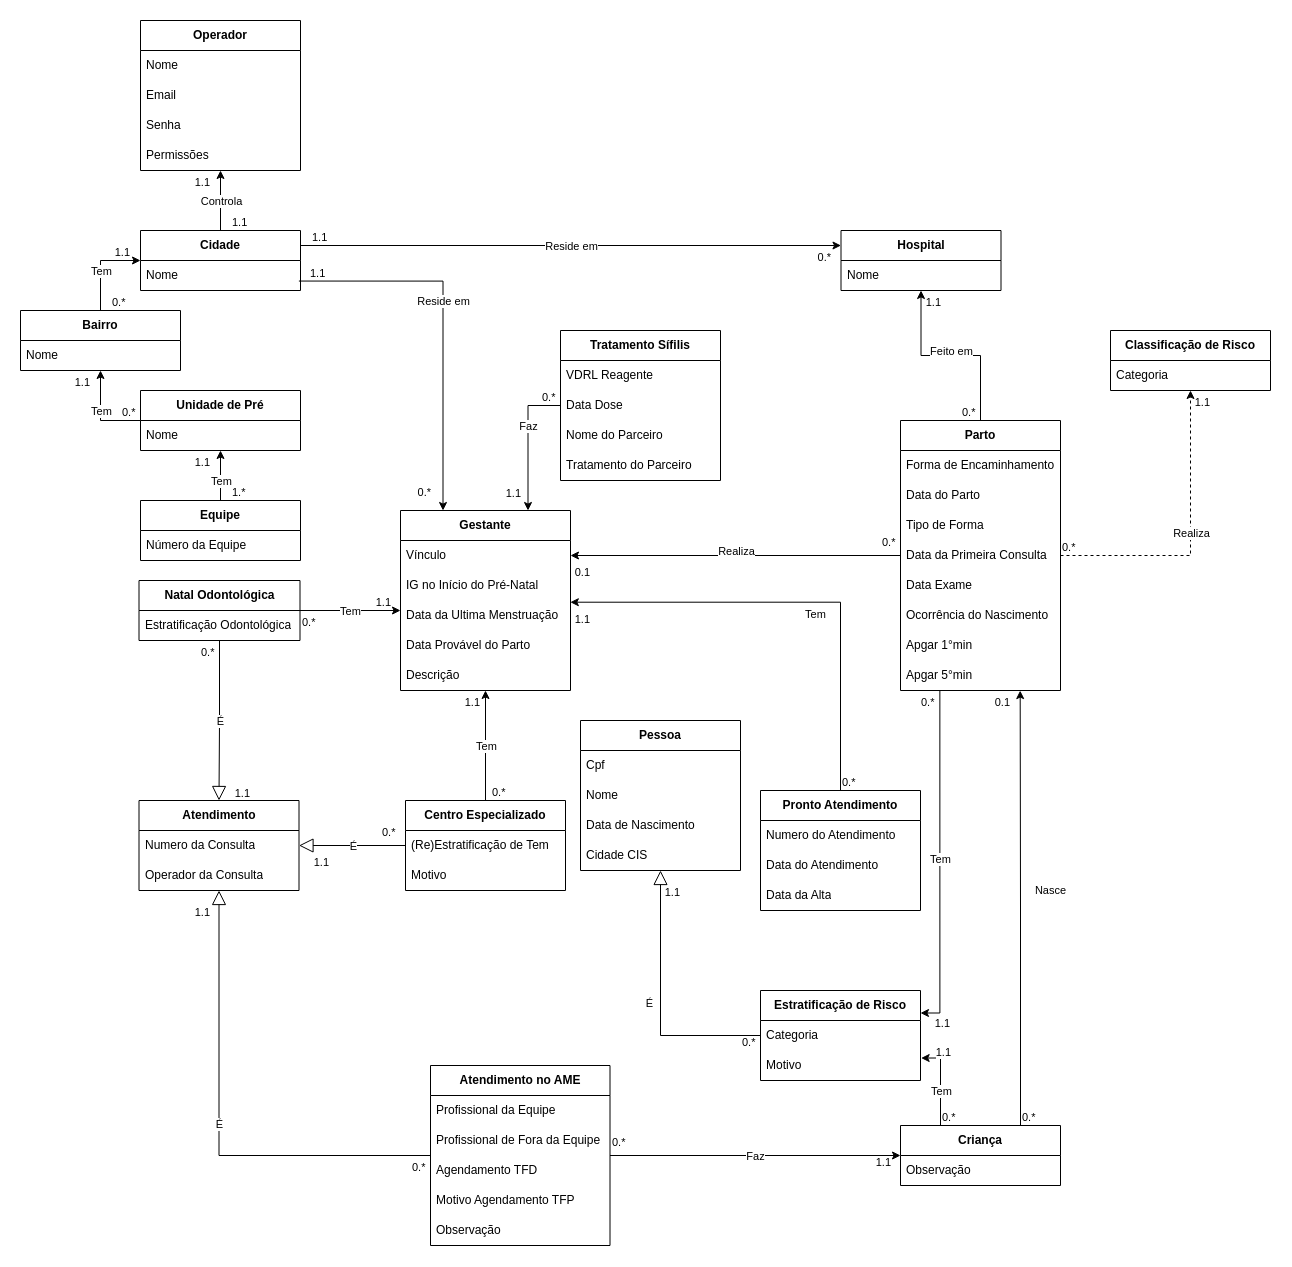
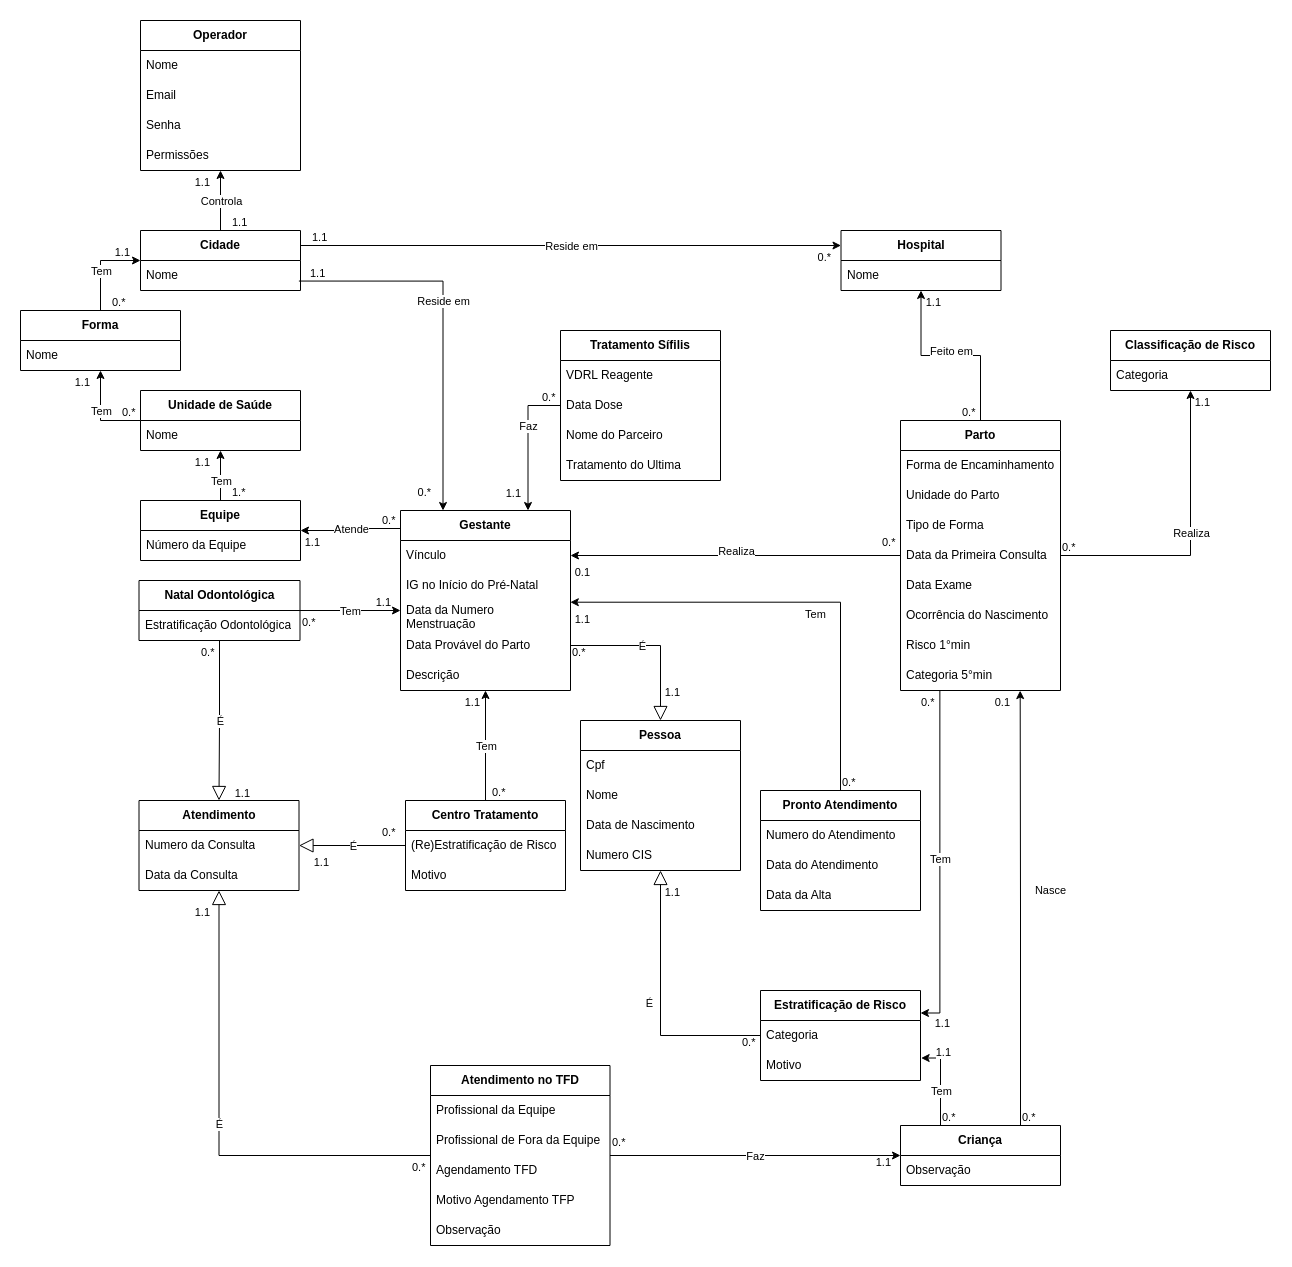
node "Bairro": label "Bairro" -> "Forma"
node "Unidade de Pré": label "Unidade de Pré" -> "Unidade de Saúde"
node "Tratamento do Parceiro": label "Tratamento do Parceiro" -> "Tratamento do Ultima"
node "Data do Parto": label "Data do Parto" -> "Unidade do Parto"
edge "Gestante" -> "Equipe": added, labels "0.*", "Atende", "1.1"
edge "Data da Primeira Consulta" -> "Classificação de Risco": style dashed -> solid
node "Data da Ultima Menstruação": label "Data da Ultima Menstruação" -> "Data da Numero Menstruação"
edge "Data Provável do Parto" -> "Pessoa": added, labels "0.*", "É", "1.1"
node "Apgar 1°min": label "Apgar 1°min" -> "Risco 1°min"
node "Apgar 5°min": label "Apgar 5°min" -> "Categoria 5°min"
node "Centro Especializado": label "Centro Especializado" -> "Centro Tratamento"
node "(Re)Estratificação de Tem": label "(Re)Estratificação de Tem" -> "(Re)Estratificação de Risco"
node "Cidade CIS": label "Cidade CIS" -> "Numero CIS"
node "Operador da Consulta": label "Operador da Consulta" -> "Data da Consulta"
node "Atendimento no AME": label "Atendimento no AME" -> "Atendimento no TFD"
